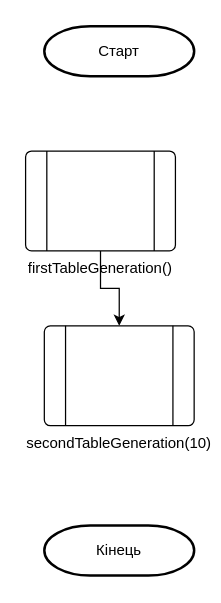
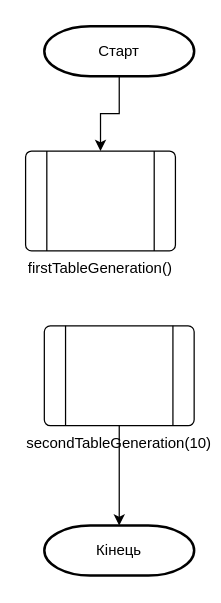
edge "Старт" -> "firstTableGeneration()": added
edge "firstTableGeneration()" -> "secondTableGeneration(10)": removed
edge "secondTableGeneration(10)" -> "Кінець": added
